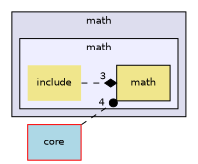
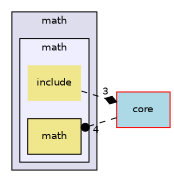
edge "include" -> "math": now "include" -> "core"
